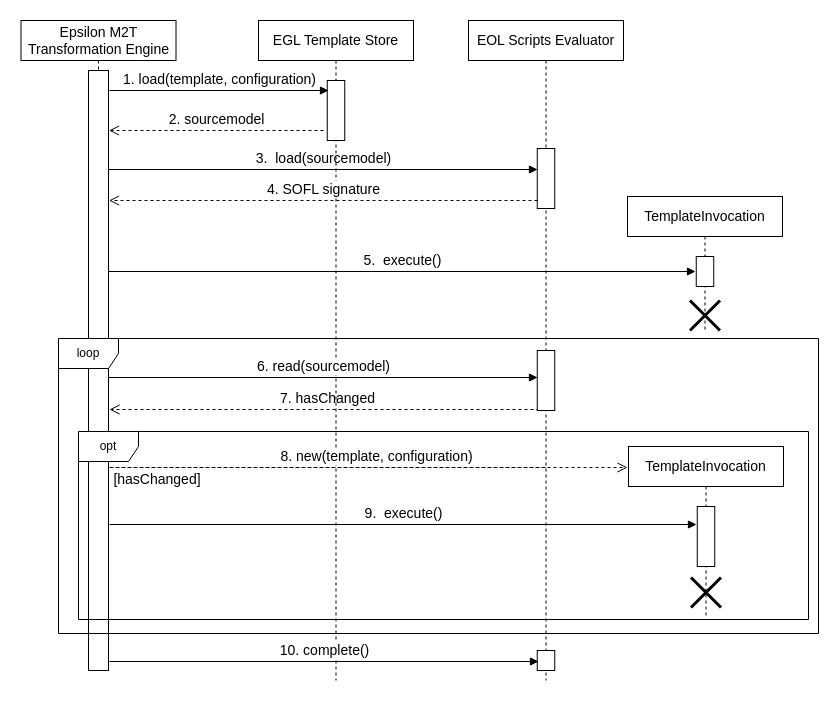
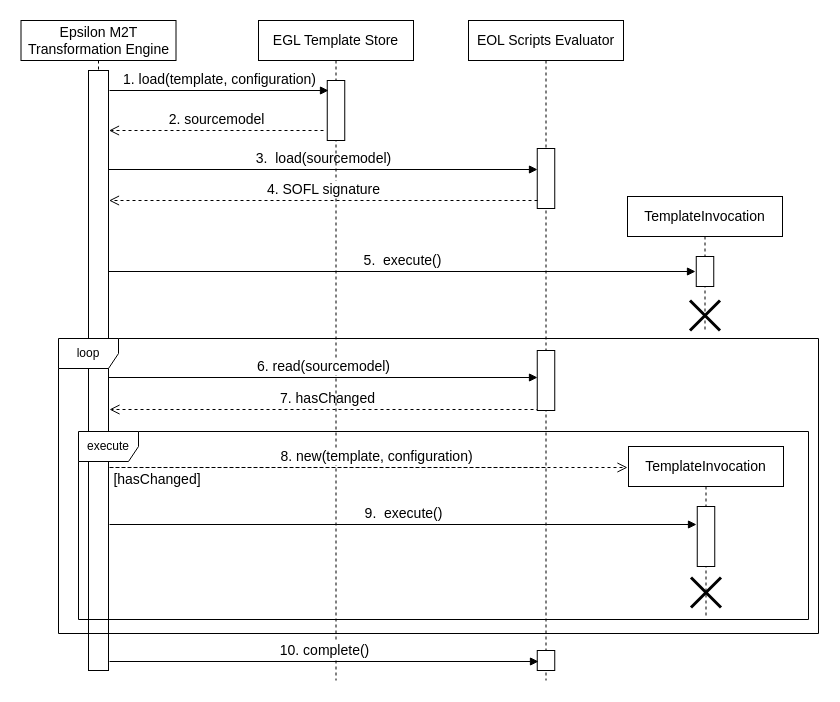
node "opt": label "opt" -> "execute"
